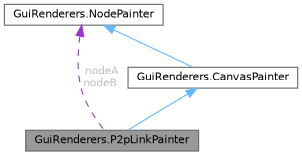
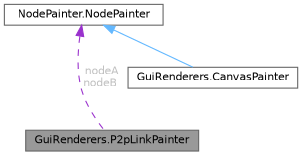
node "GuiRenderers.NodePainter": label "GuiRenderers.NodePainter" -> "NodePainter.NodePainter"
edge "GuiRenderers.P2pLinkPainter" -> "GuiRenderers.CanvasPainter": removed
